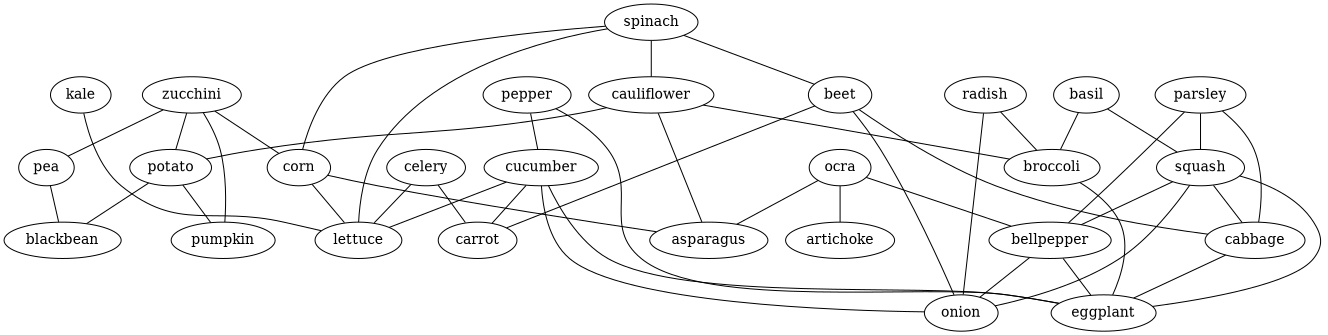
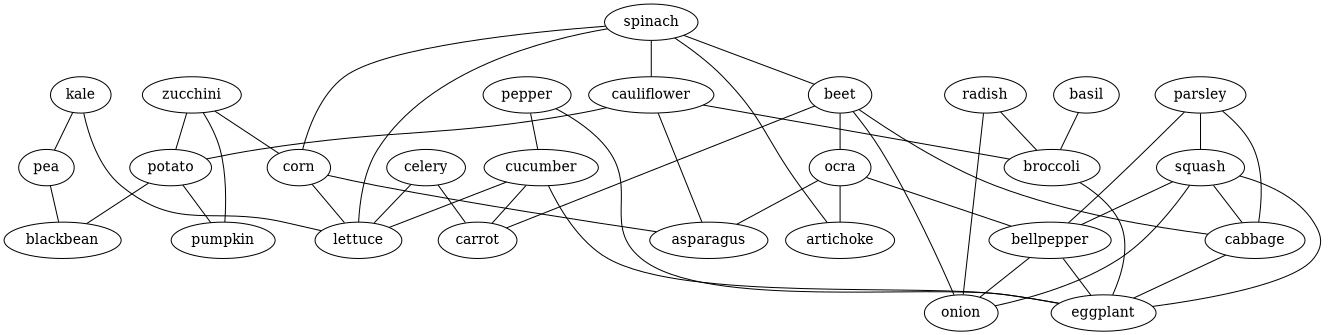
edge "basil" -- "squash": removed
edge "zucchini" -- "pea": now "kale" -- "pea"
edge "spinach" -- "artichoke": added
edge "beet" -- "ocra": added
edge "cucumber" -- "onion": removed
